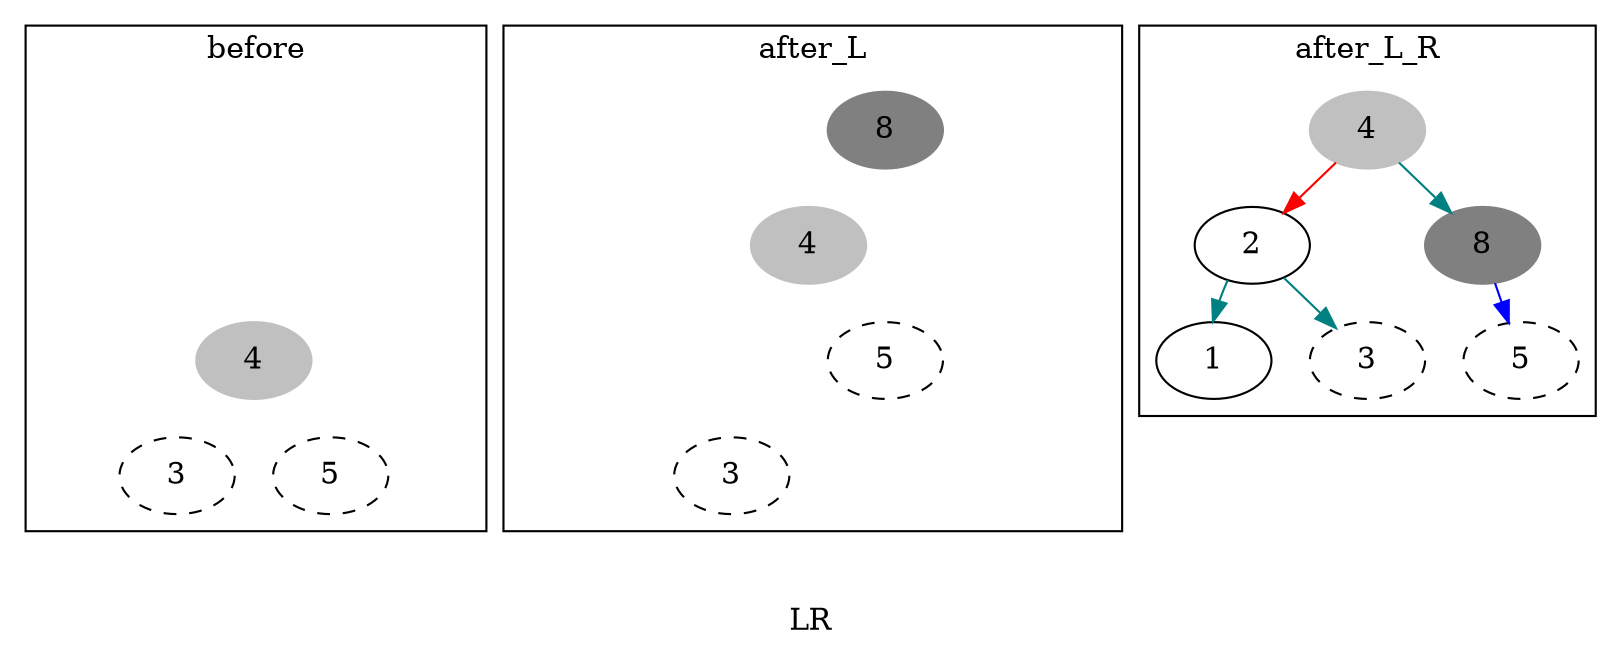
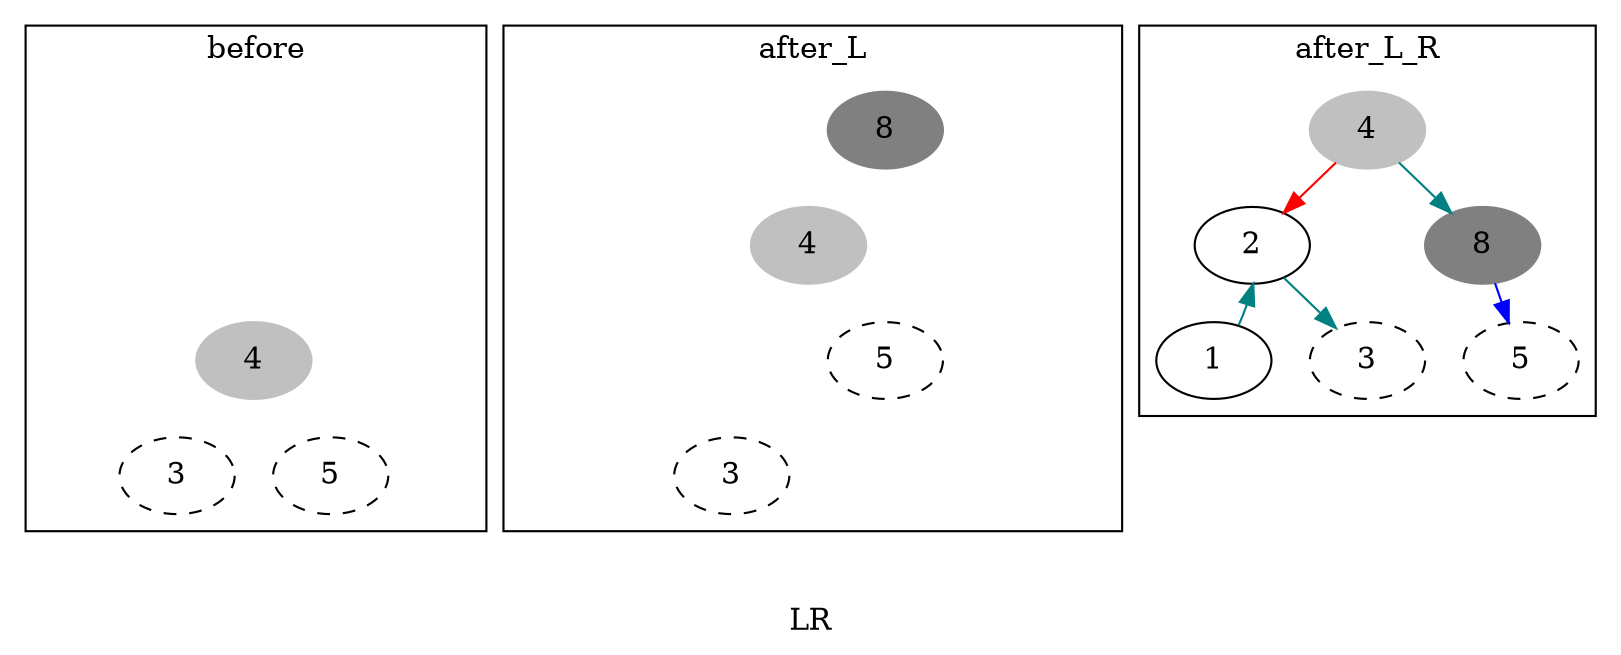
edge "2" -> "1": reversed
